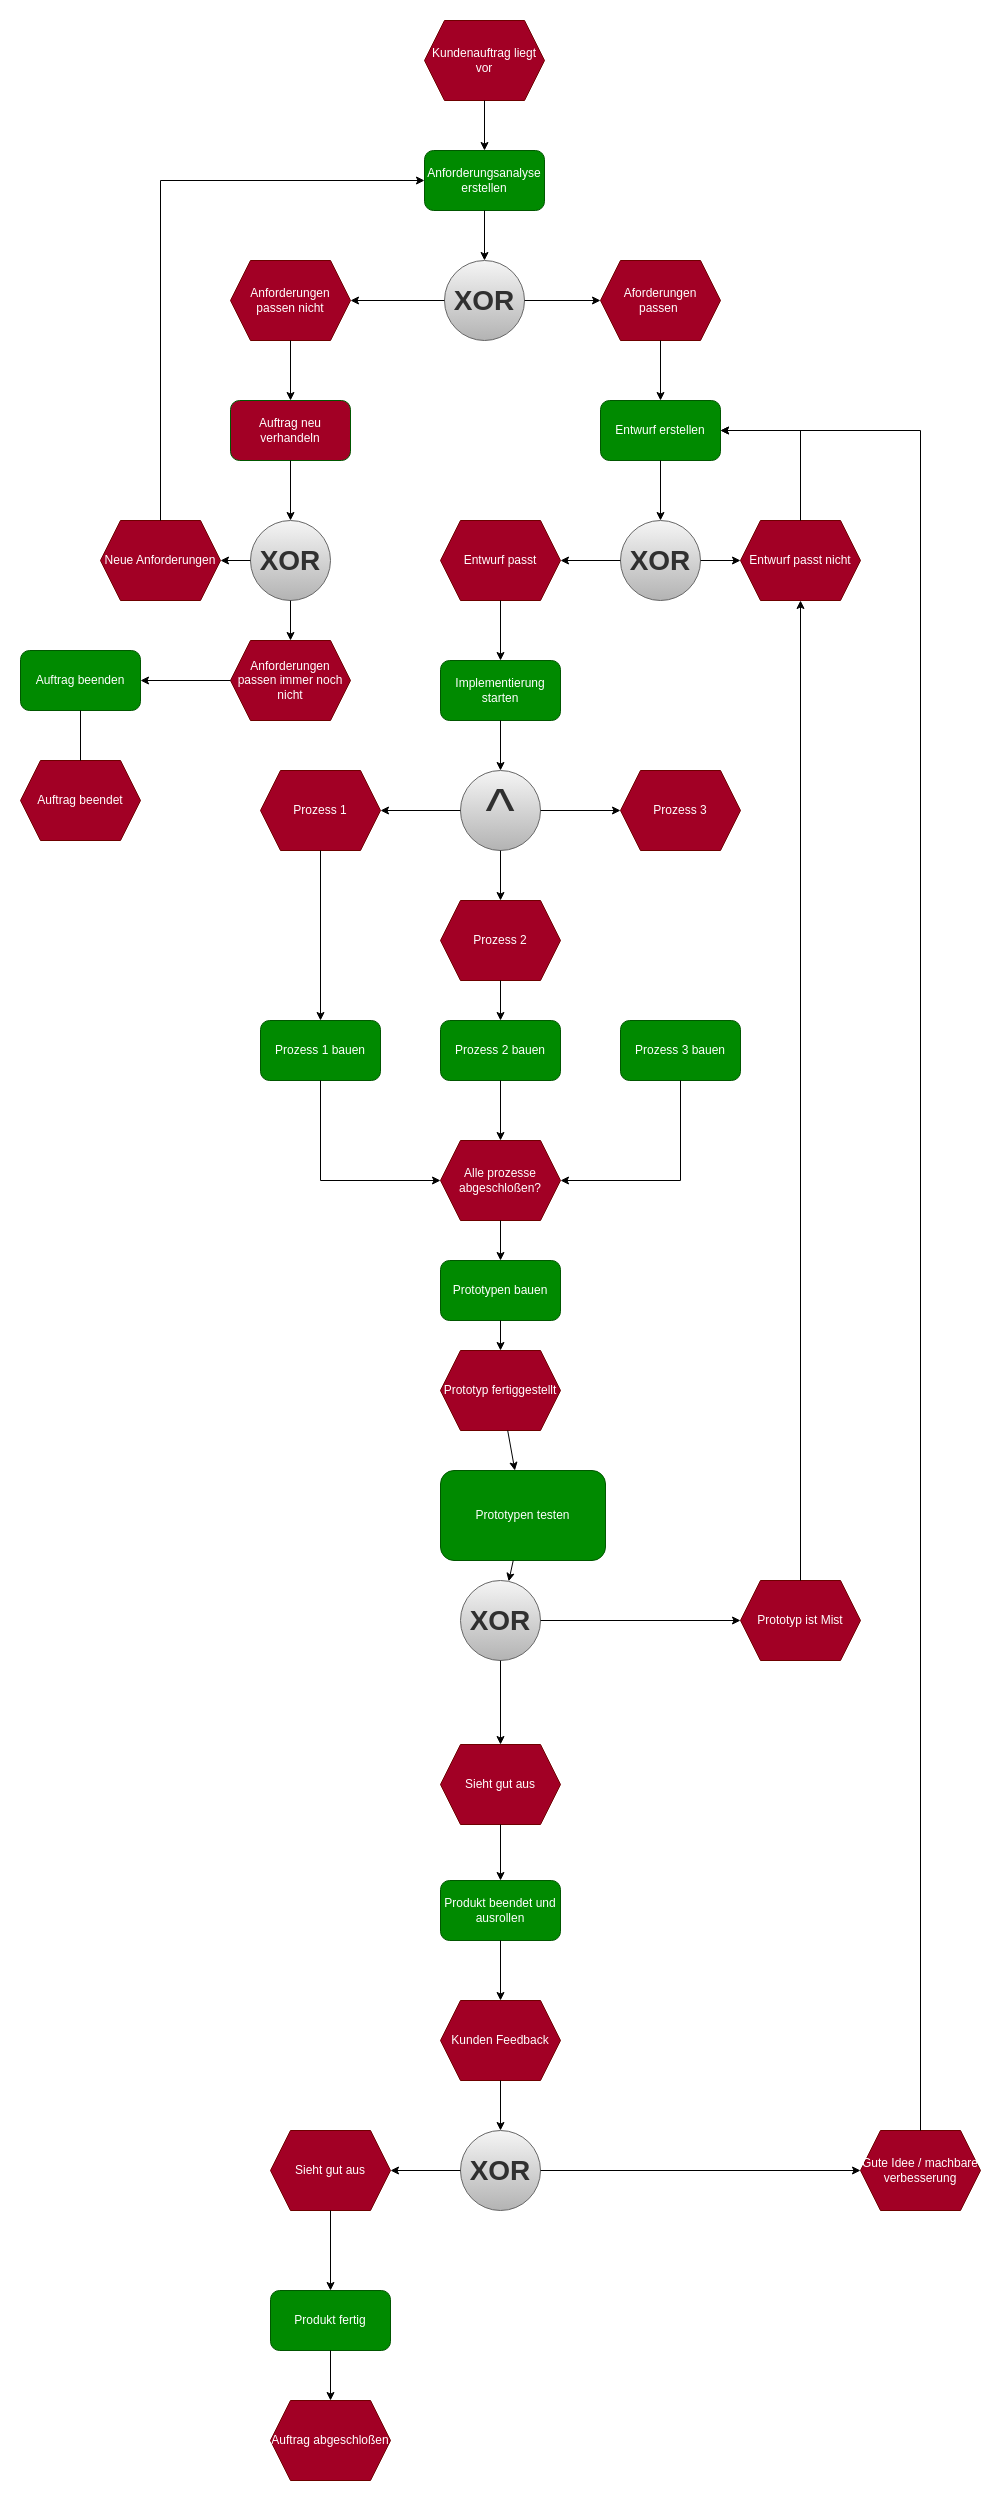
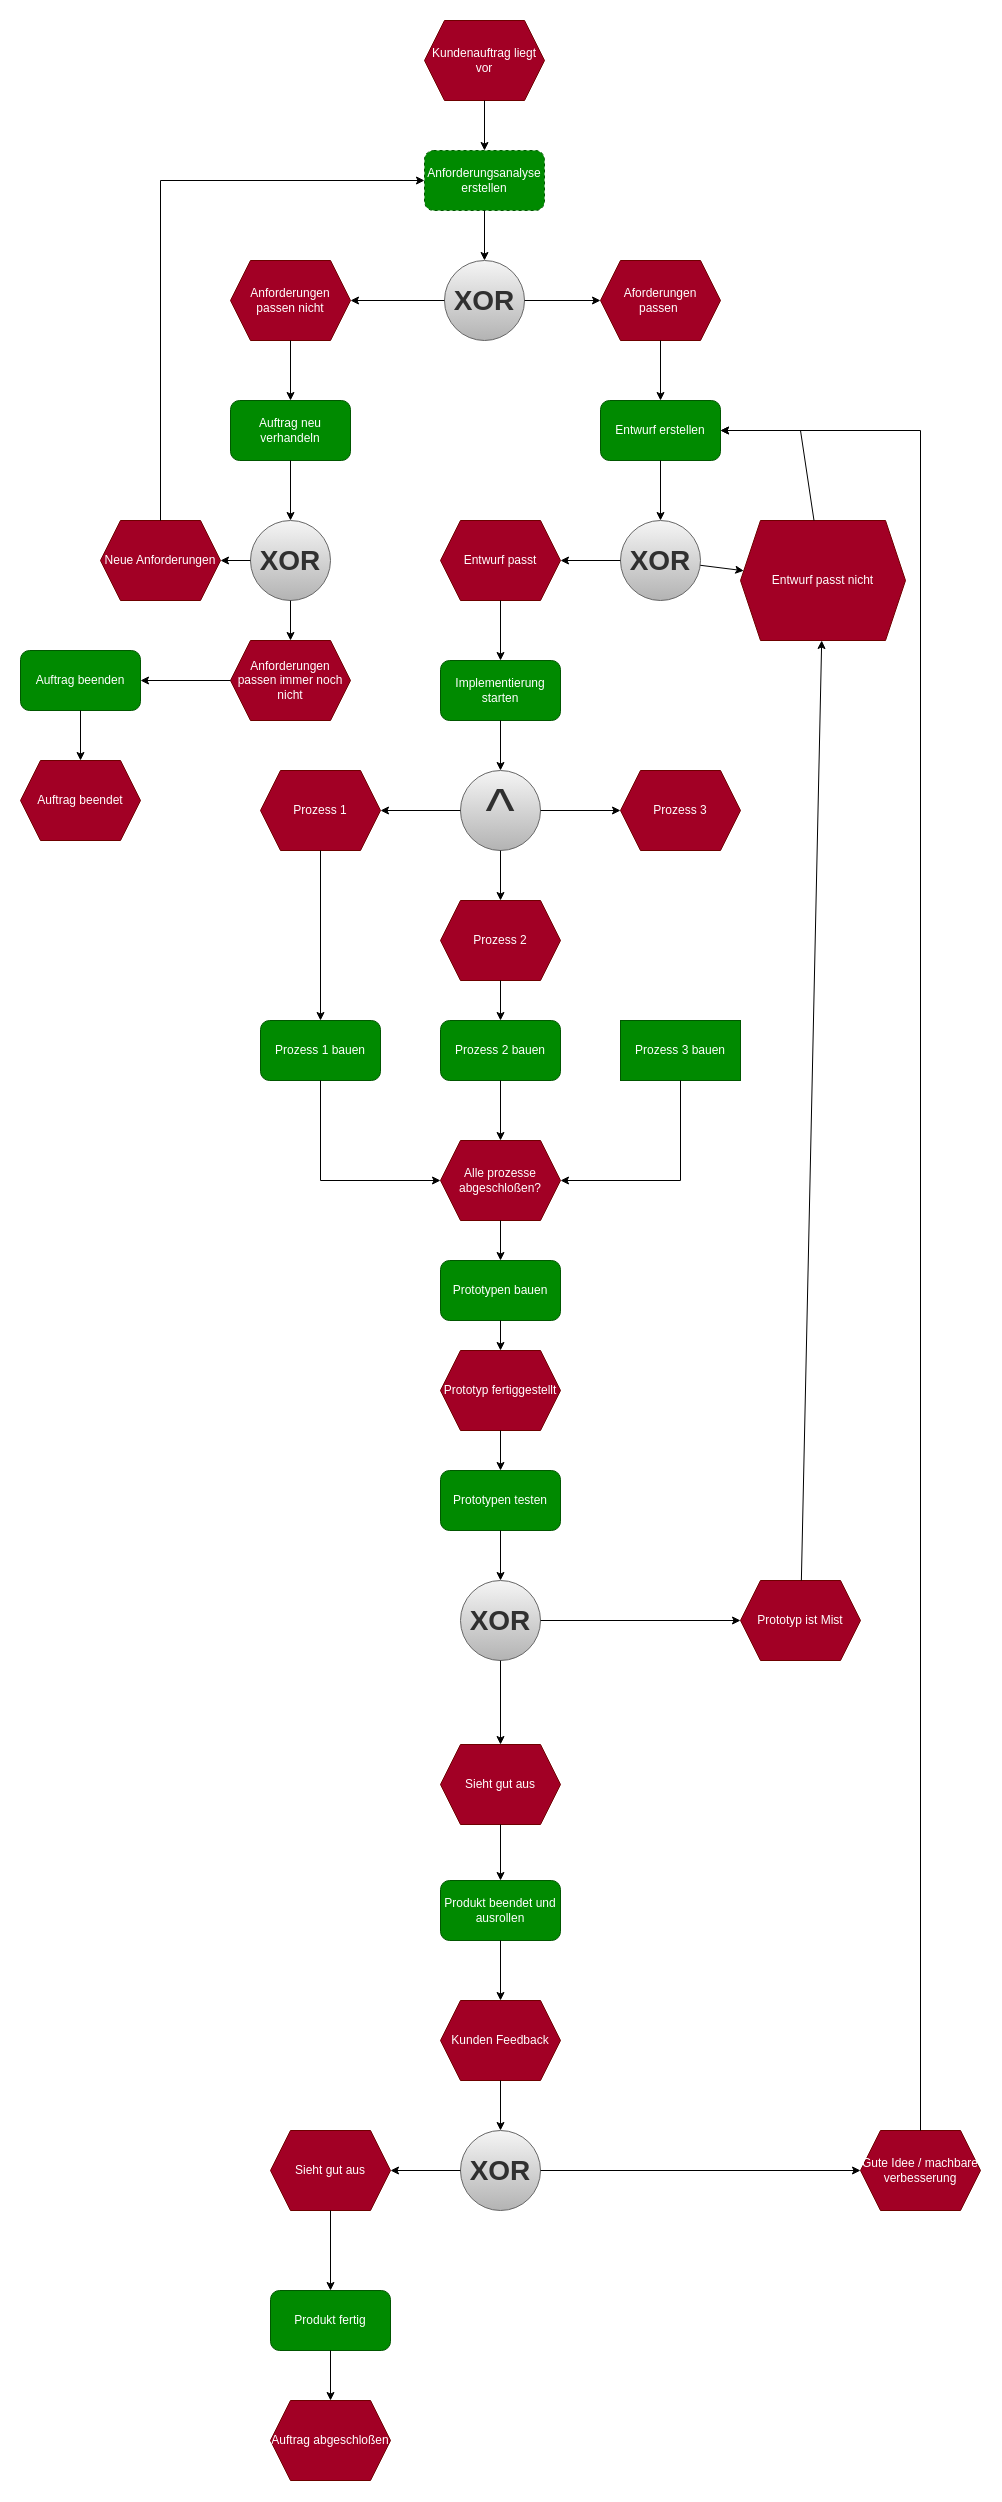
node "Anforderungsanalyse erstellen": style solid -> dashed
node "Auftrag neu verhandeln": fillcolor #a20025 -> #008a00
node "Entwurf passt nicht": size 120x80 -> 165x120
edge "Auftrag beenden" -- "Auftrag beendet": arrowhead none -> classic
node "Prozess 3 bauen": shape rounded rectangle -> rectangle
node "Prototypen testen": size 165x90 -> 120x60
